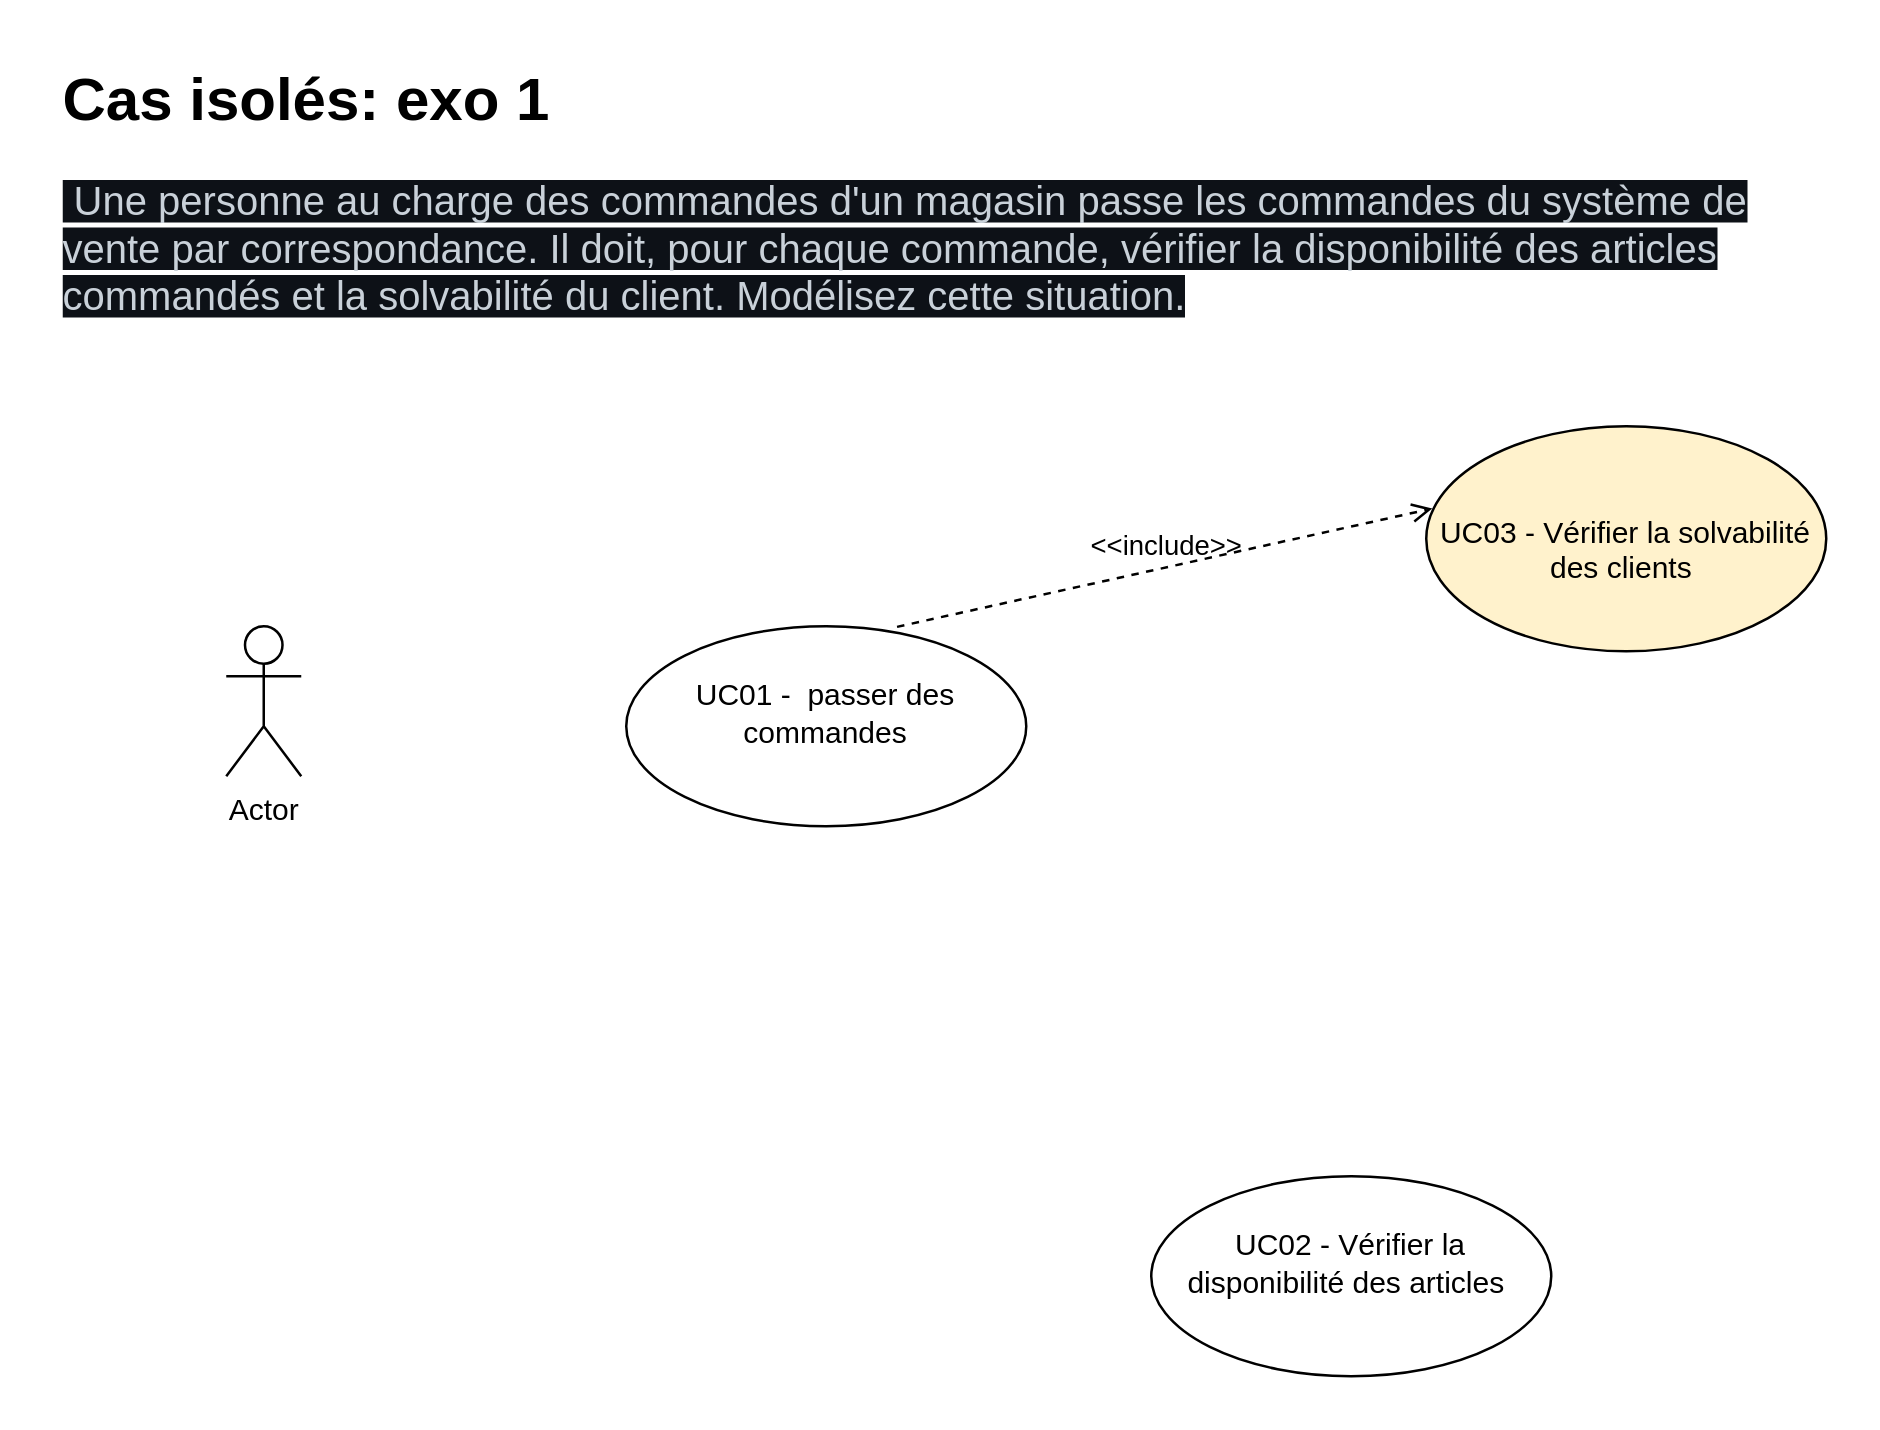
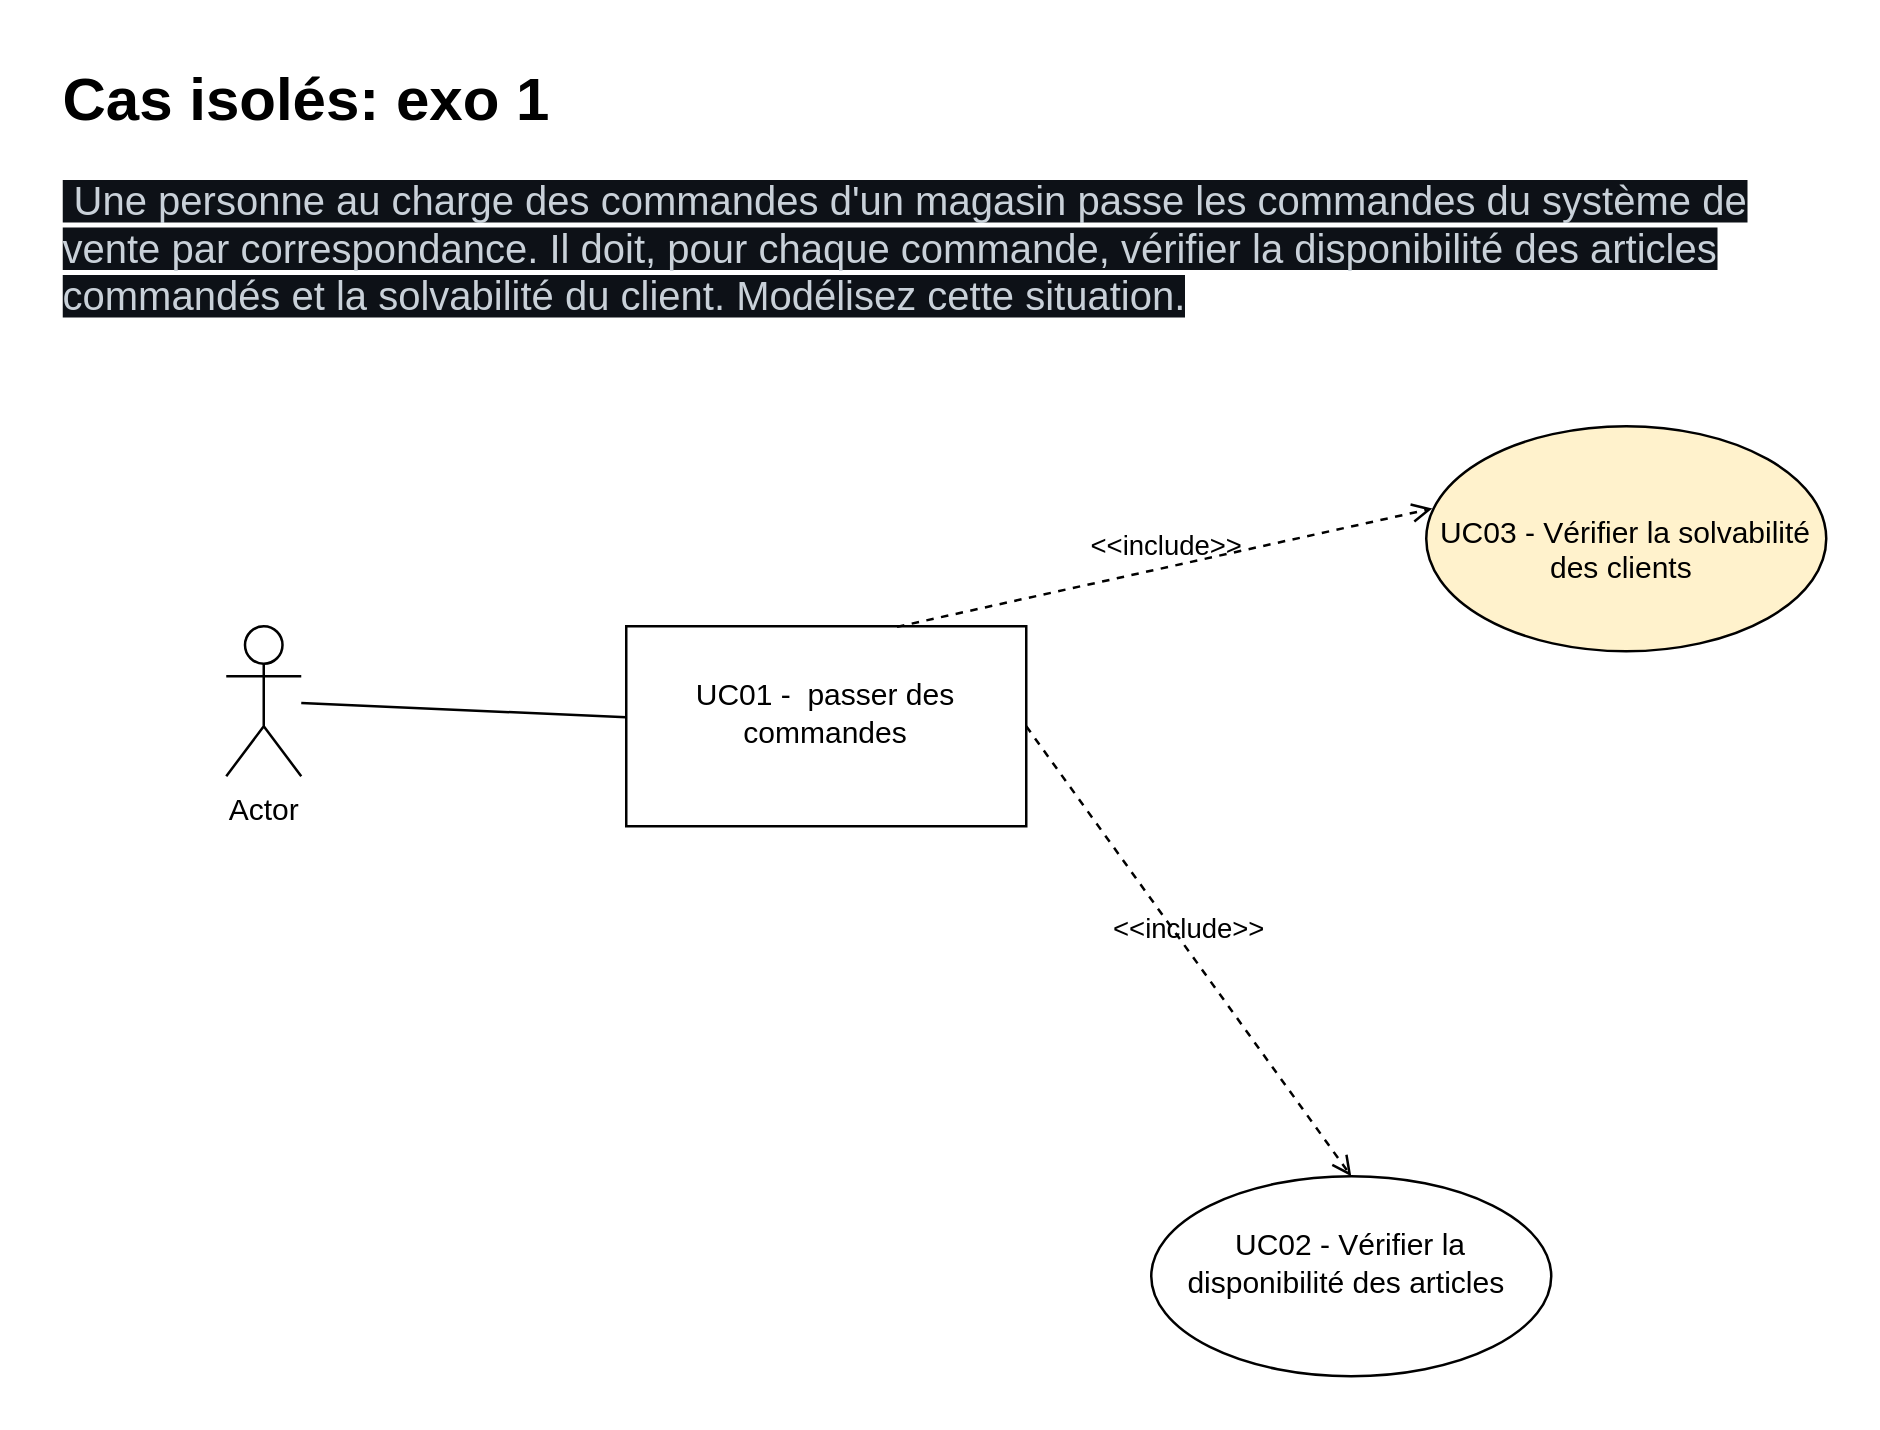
edge "Actor" -- "UC01 - passer des commandes": added
node "UC01 - passer des commandes": shape ellipse -> rectangle
edge "UC01 - passer des commandes" -> "UC02 - Vérifier la disponibilité des articles": added, label "<<include>>"
